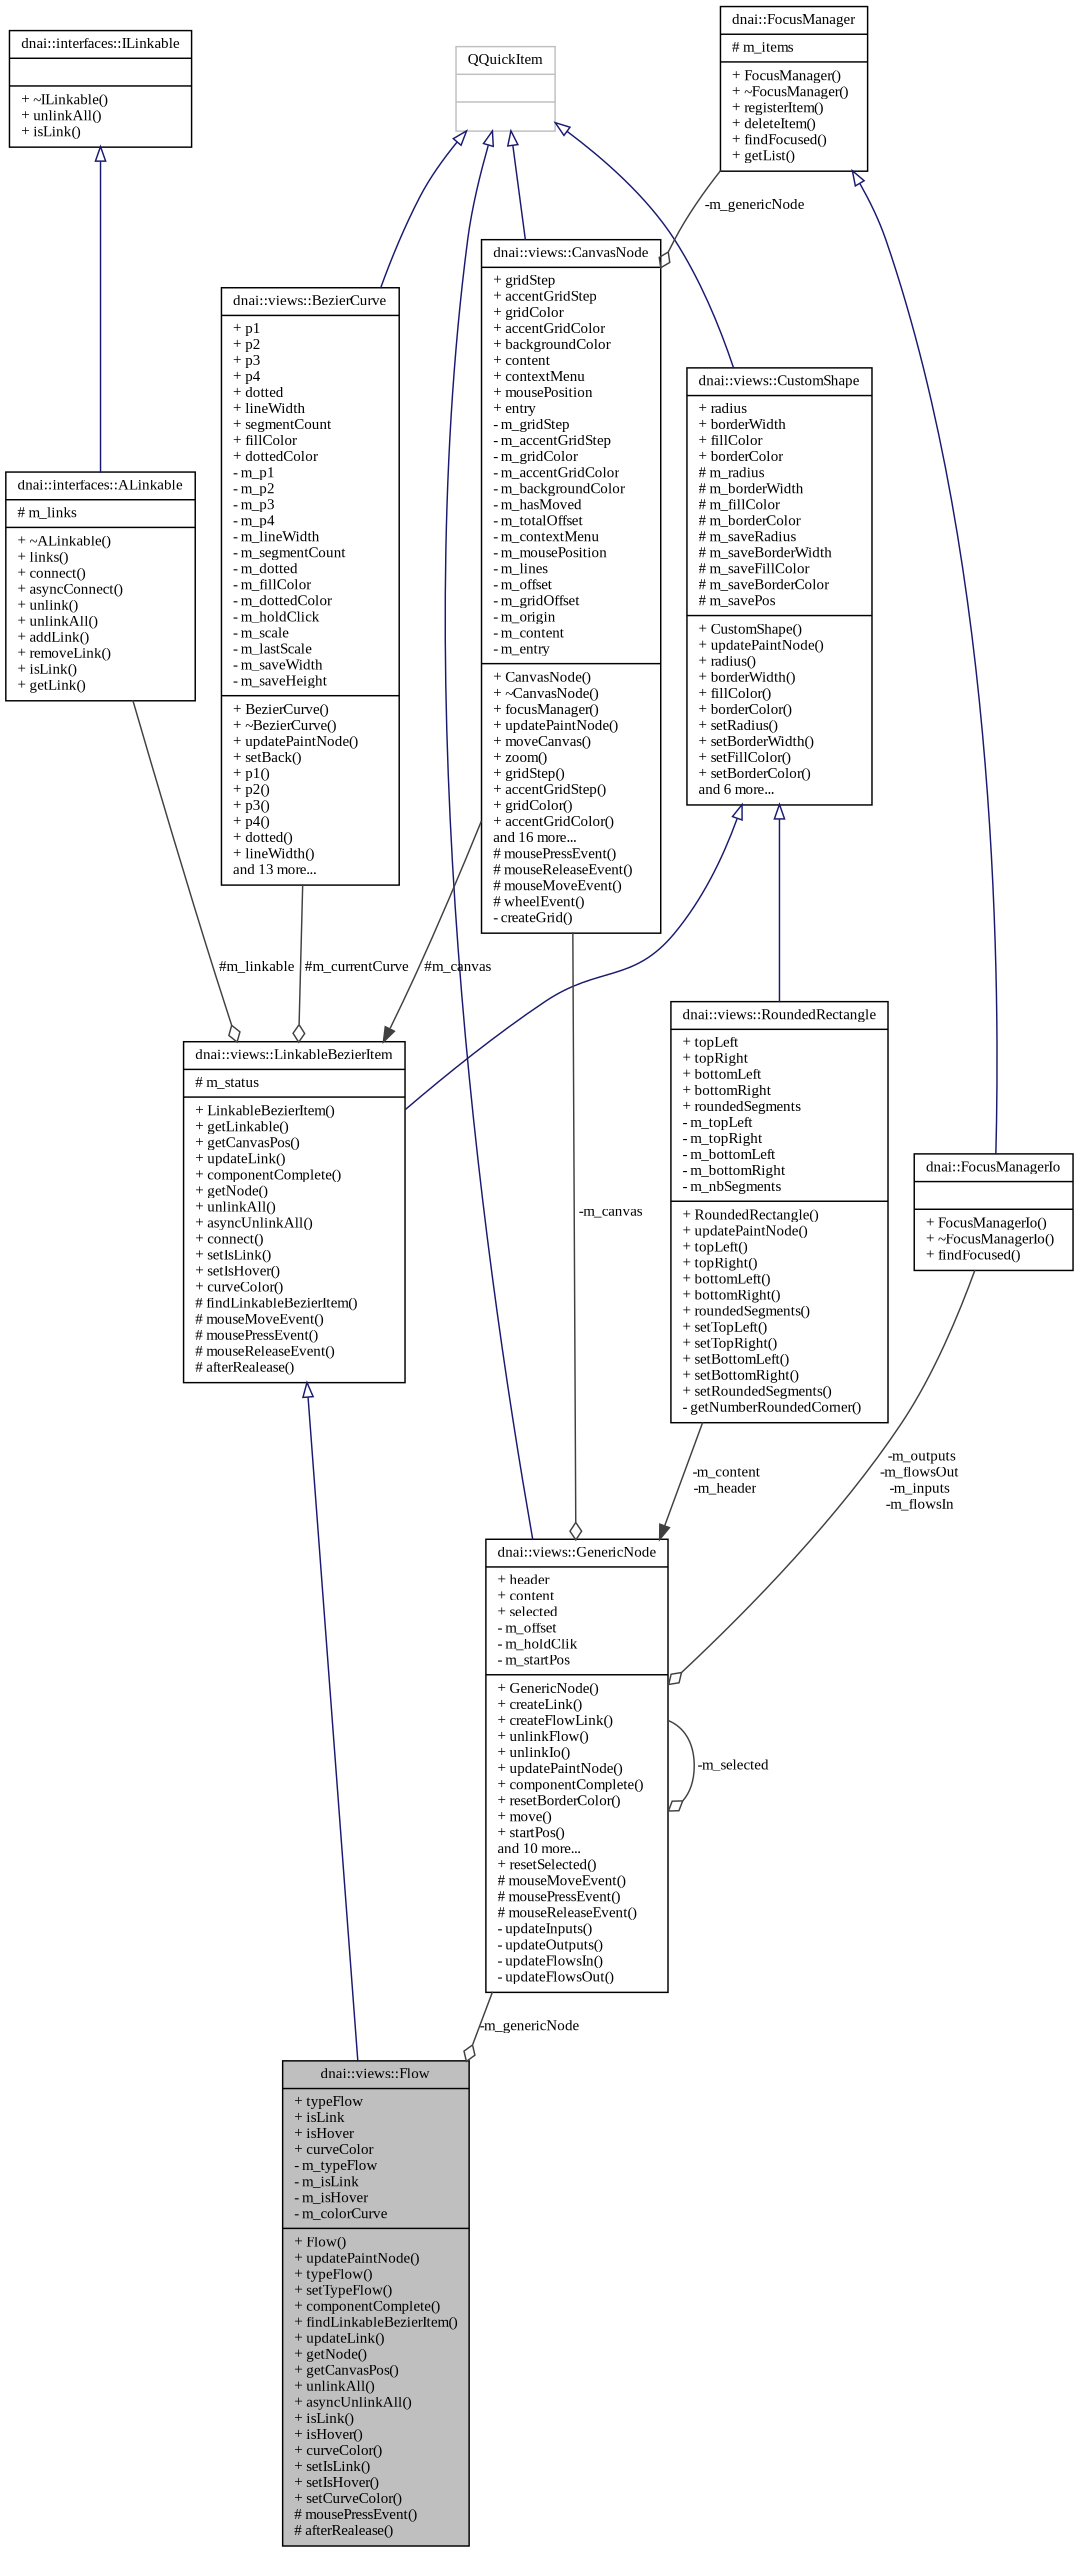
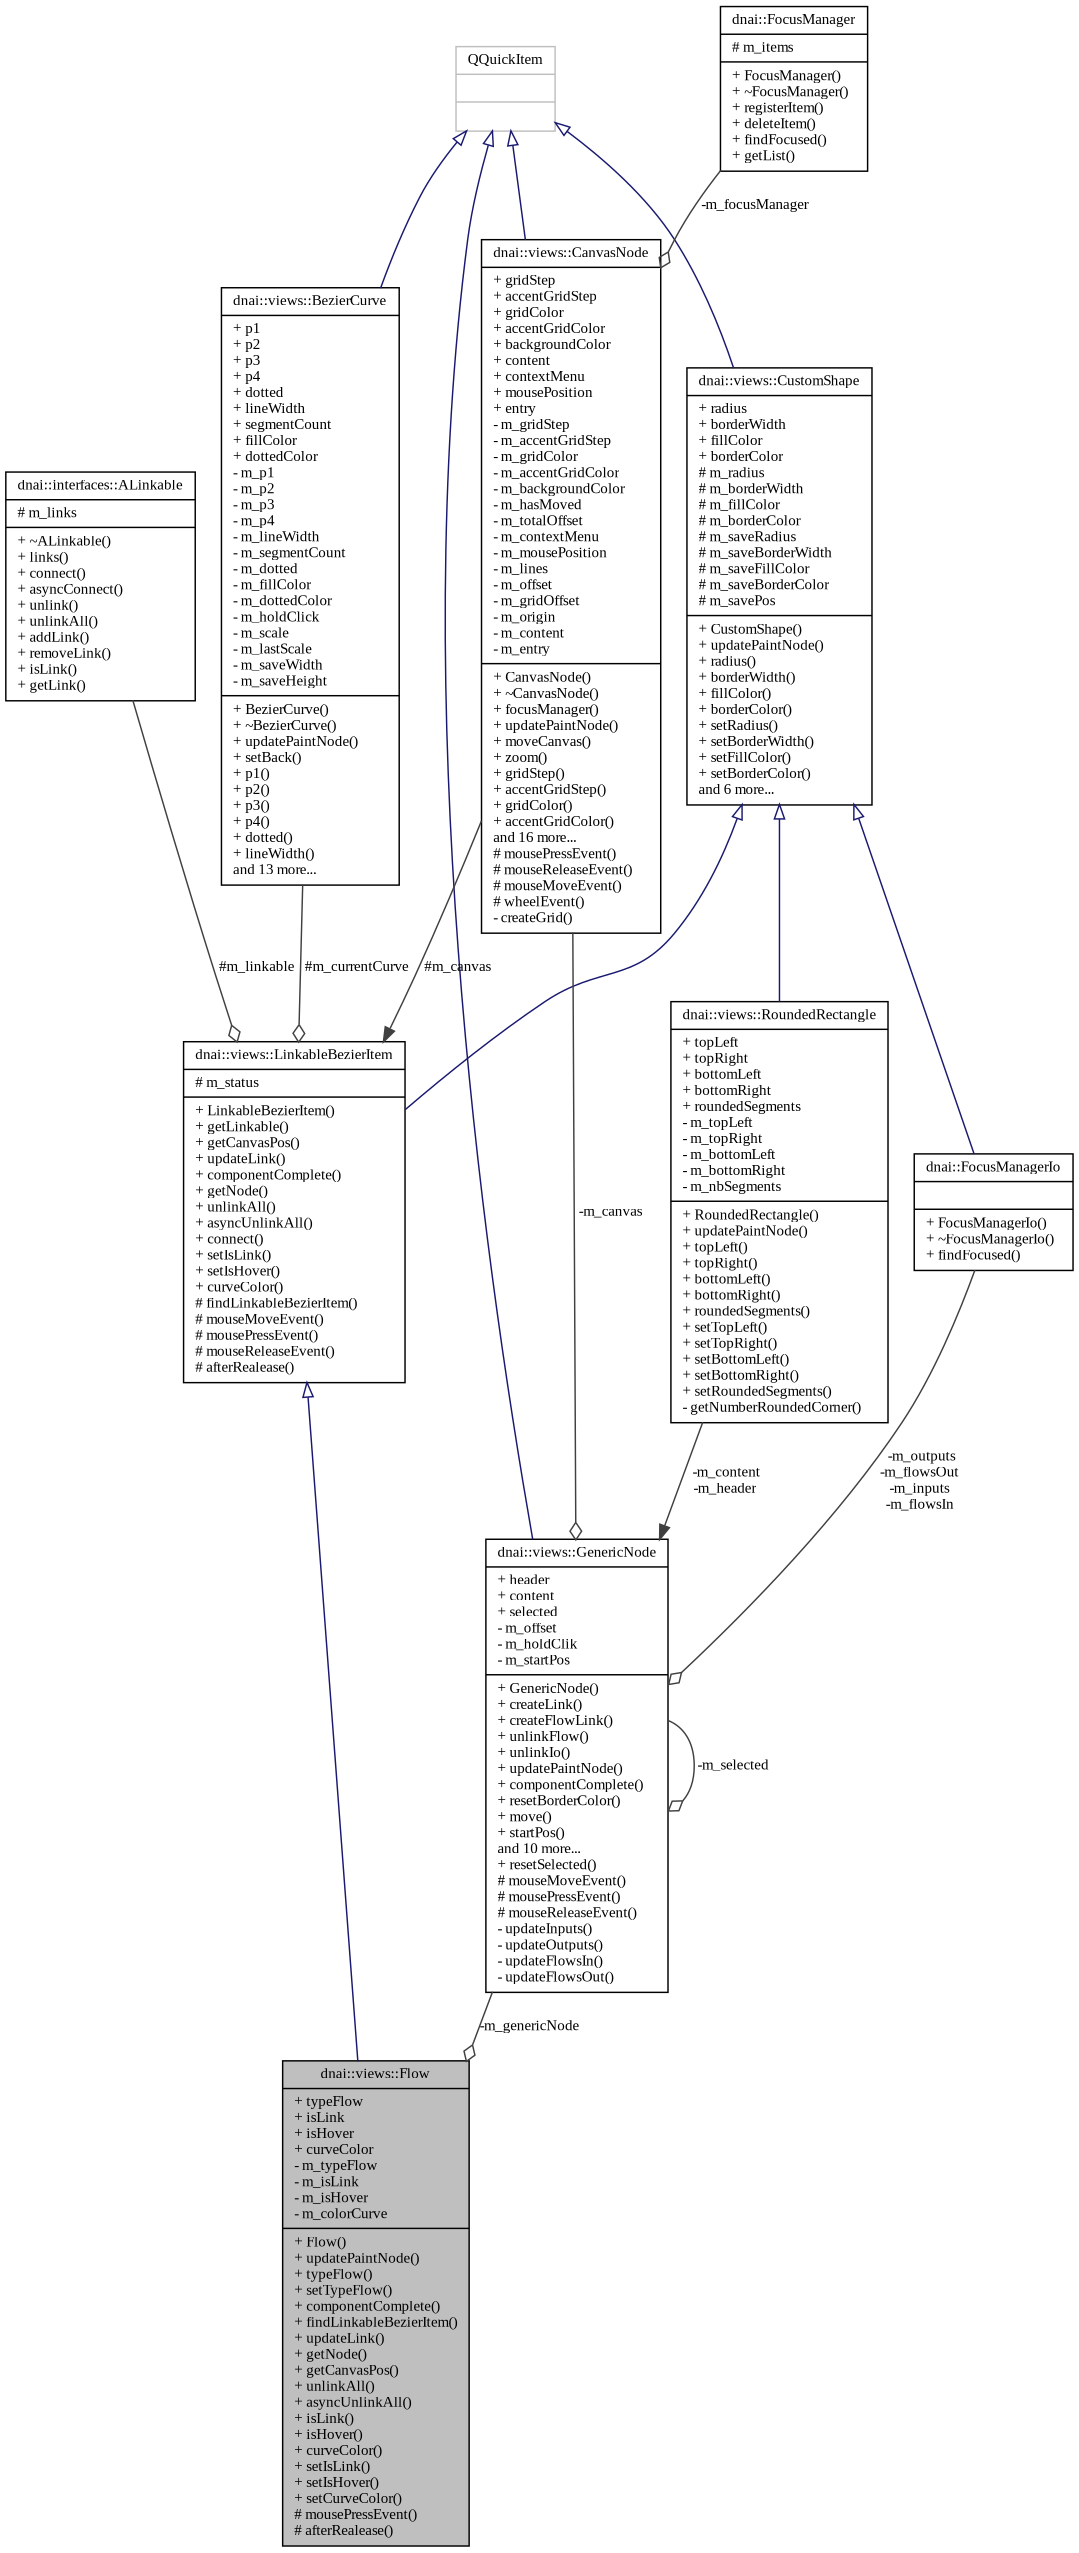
node "dnai::interfaces::ILinkable": removed
edge "dnai::FocusManager" -> "dnai::views::CanvasNode": label " -m_genericNode" -> " -m_focusManager"
edge "dnai::FocusManagerIo" -> "dnai::FocusManager": now "dnai::FocusManagerIo" -> "dnai::views::CustomShape"
